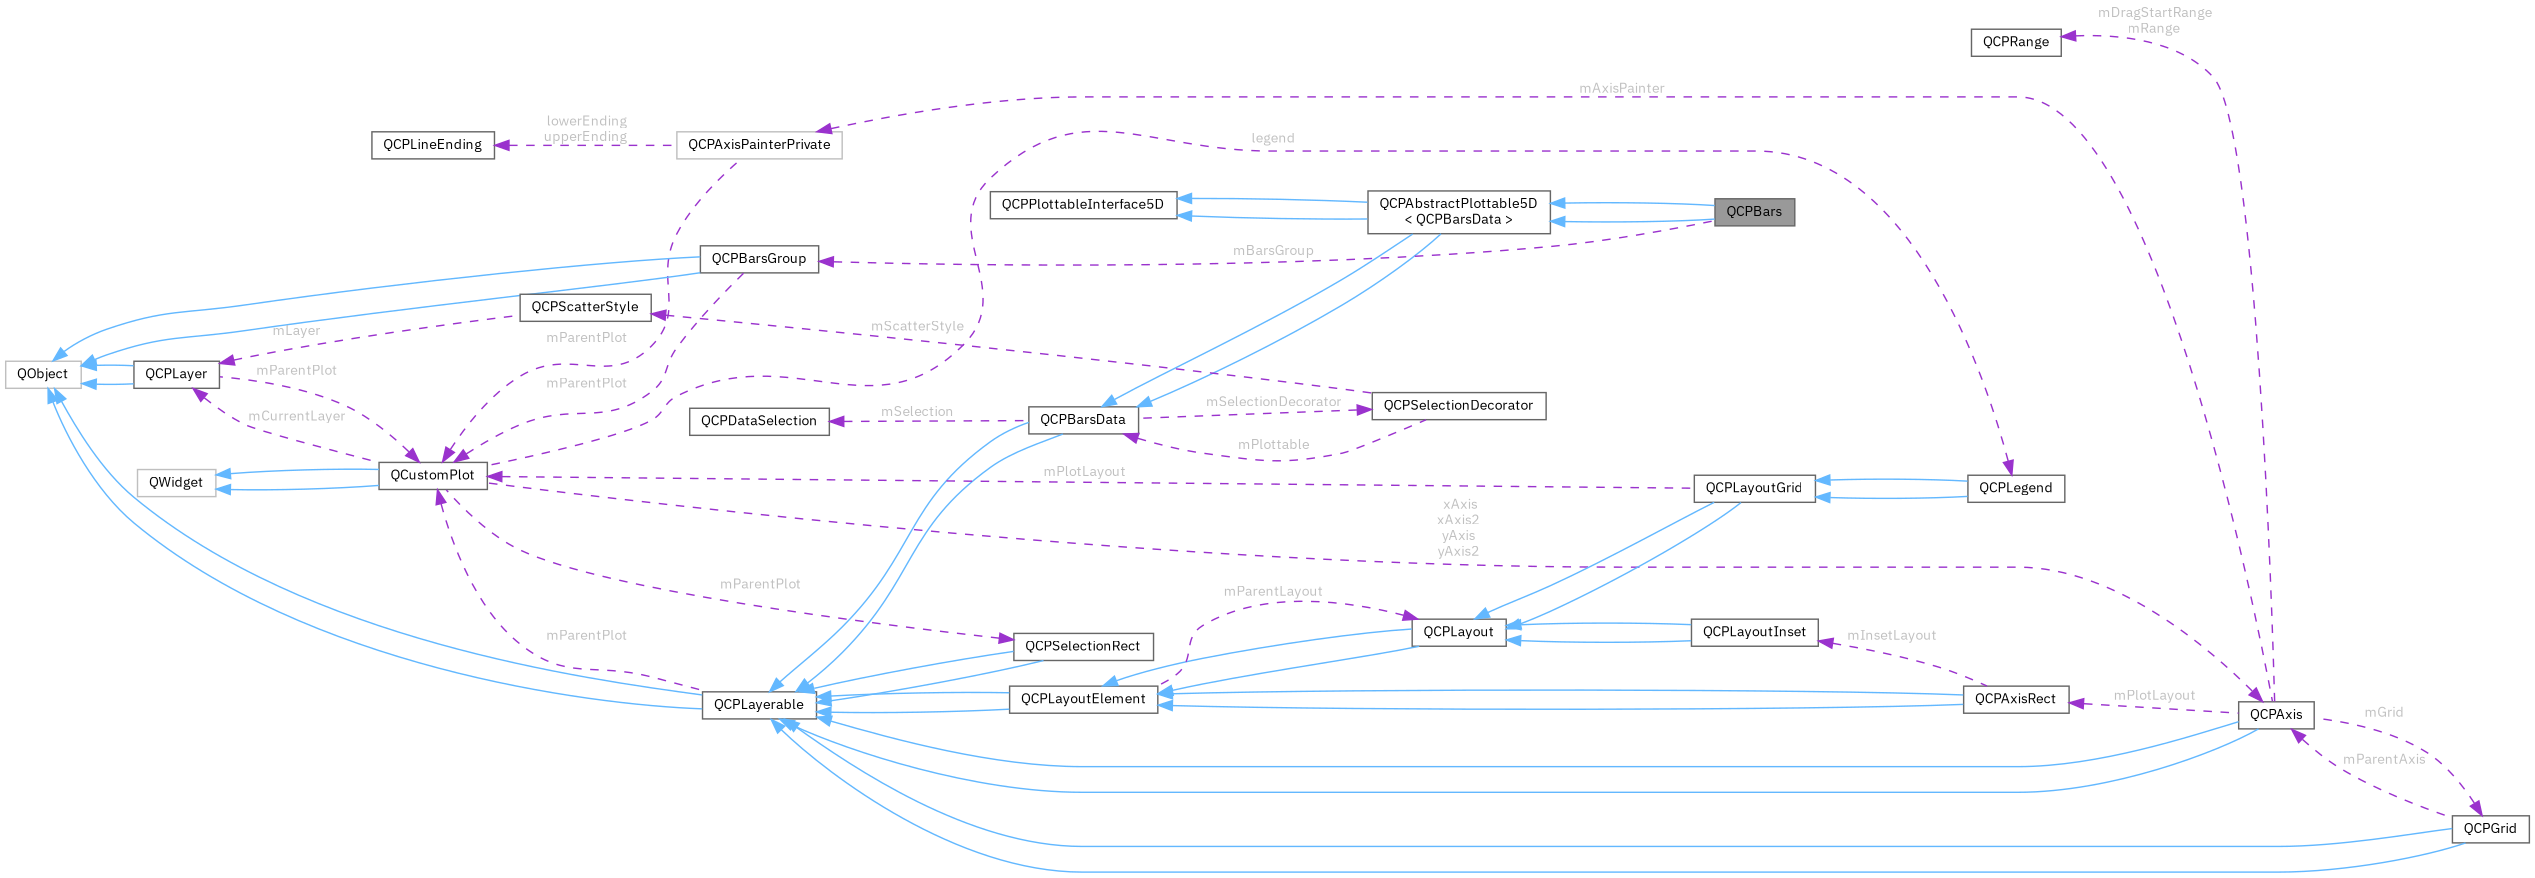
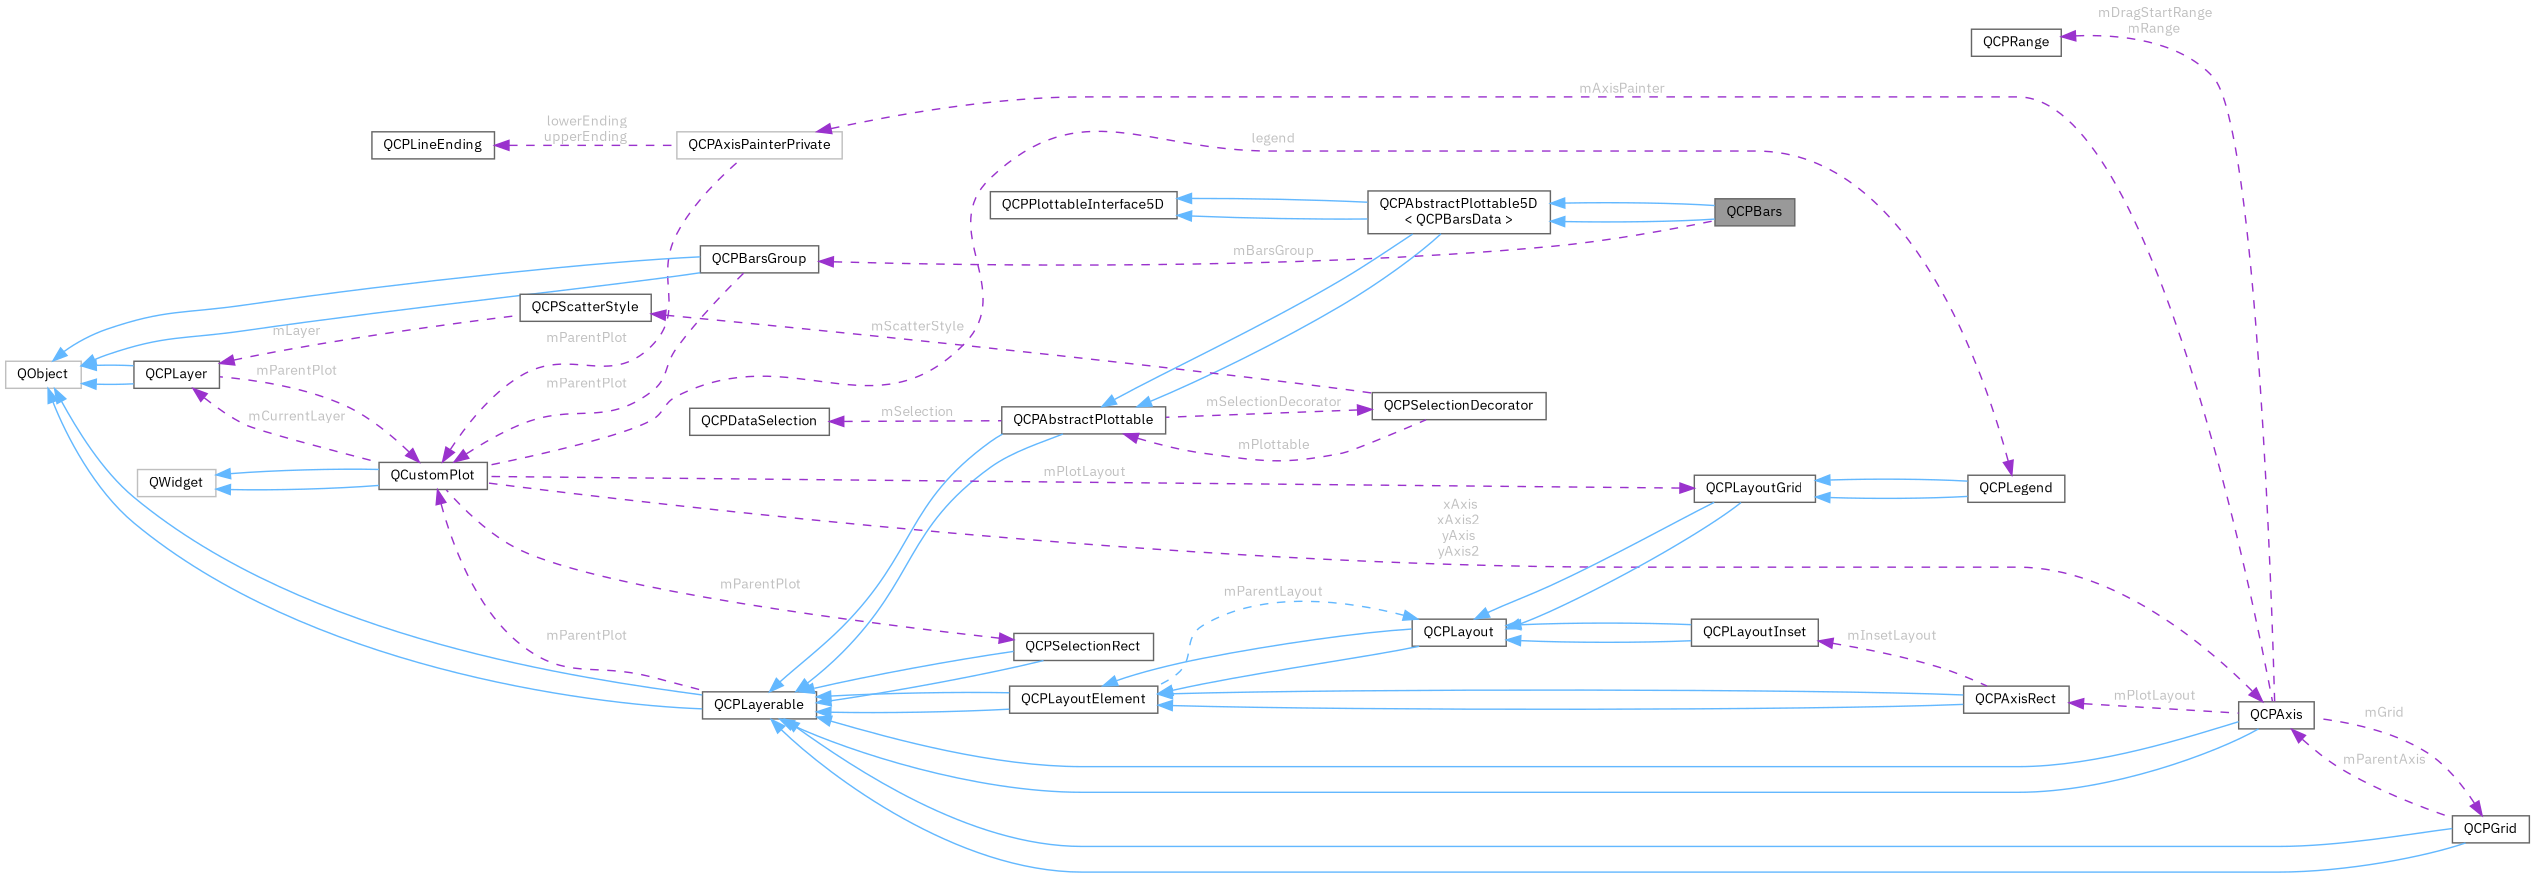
node "QCPBarsData": label "QCPBarsData" -> "QCPAbstractPlottable"
edge "QCPLayoutGrid" -> "QCustomPlot": reversed
edge "QCPLayoutElement" -> "QCPLayout": color darkorchid3 -> steelblue1
